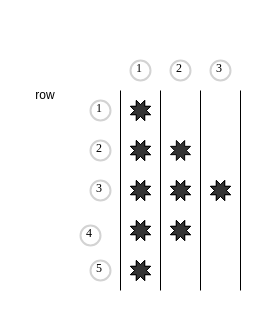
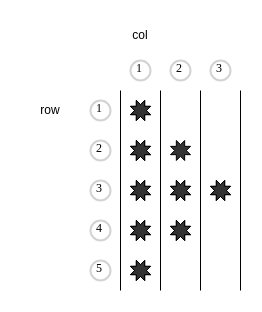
node "col": added
node "row": moved (46, 96) -> (51, 111)
node "4": moved (91, 236) -> (101, 231)
